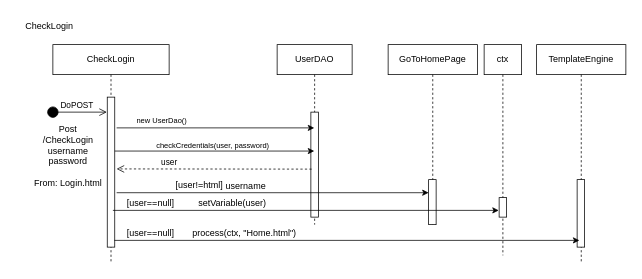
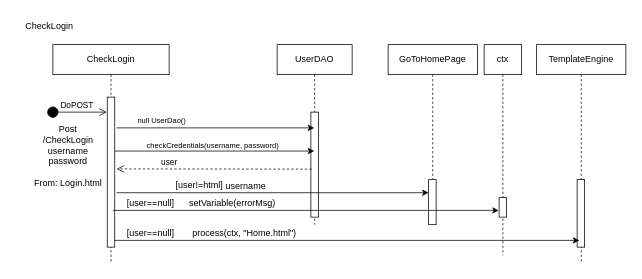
node "new UserDao()": label "new UserDao()" -> "null UserDao()"
node "checkCredentials(user, password)": label "checkCredentials(user, password)" -> "checkCredentials(username, password)"
node "setVariable(user)": label "setVariable(user)" -> "setVariable(errorMsg)"
